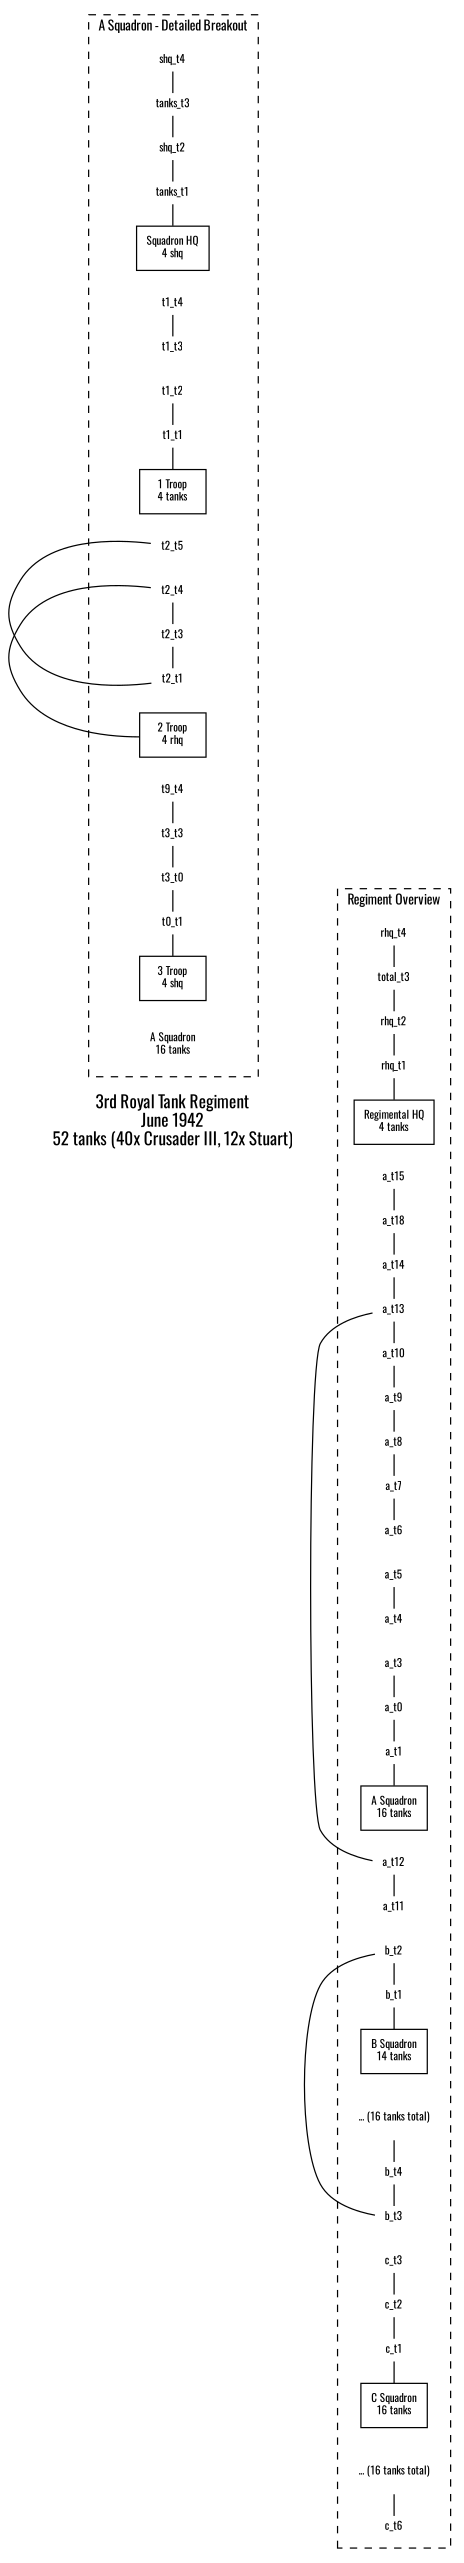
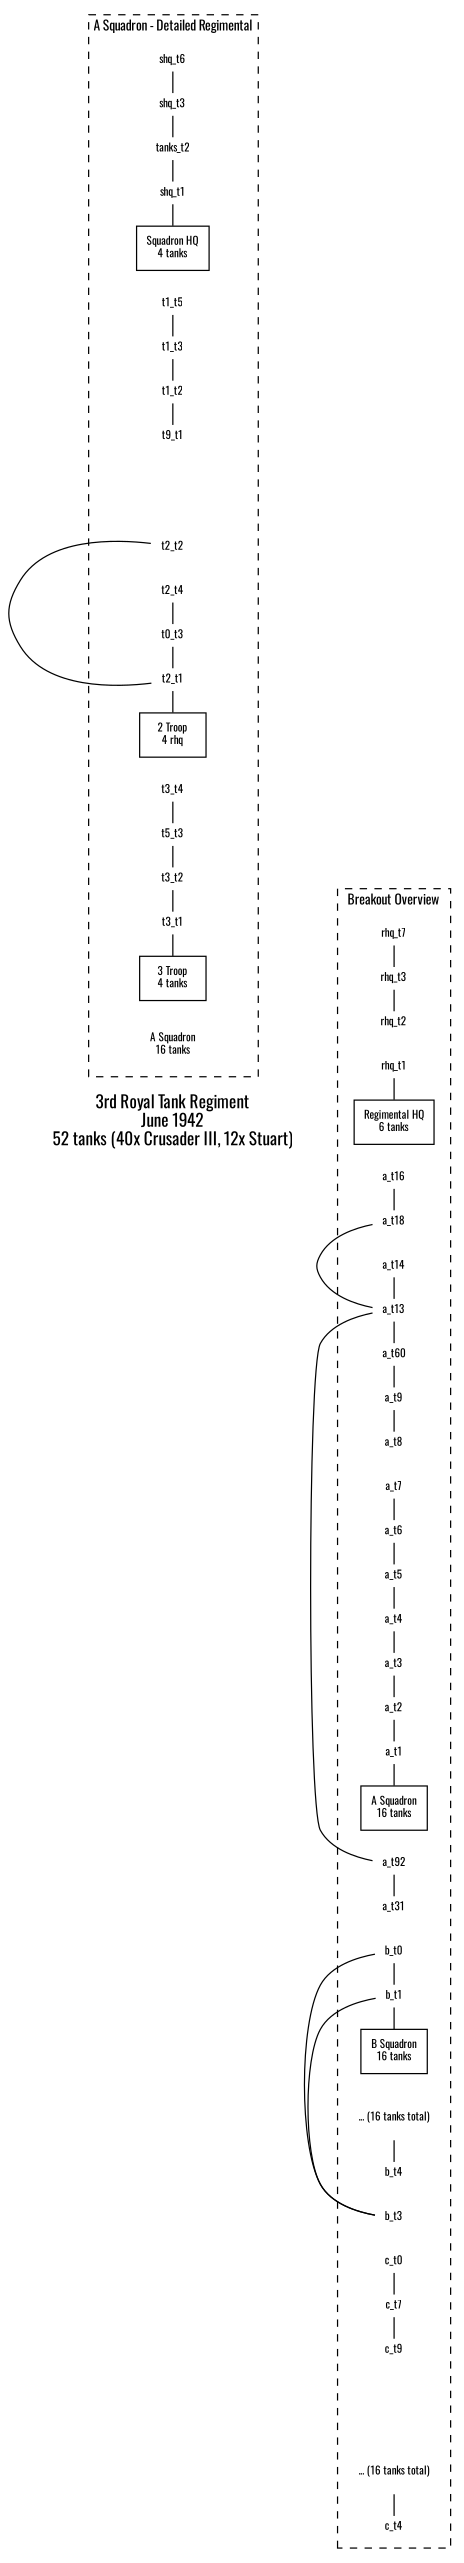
cluster "A Squadron - Detailed Breakout": label "A Squadron - Detailed Breakout" -> "A Squadron - Detailed Regimental"
node "shq_t4": label "shq_t4" -> "shq_t6"
node "tanks_t3": label "tanks_t3" -> "shq_t3"
node "shq_t2": label "shq_t2" -> "tanks_t2"
node "tanks_t1": label "tanks_t1" -> "shq_t1"
node "Squadron HQ 4 shq": label "Squadron HQ 4 shq" -> "Squadron HQ 4 tanks"
node "t1_t4": label "t1_t4" -> "t1_t5"
edge "t1_t3" -- "t1_t2": added
node "t1_t1": label "t1_t1" -> "t9_t1"
node "1 Troop 4 tanks": removed
node "t2_t5": label "t2_t5" -> "t2_t2"
node "t2_t3": label "t2_t3" -> "t0_t3"
edge "t2_t4" -- "2 Troop 4 rhq": now "t2_t1" -- "2 Troop 4 rhq"
node "t9_t4": label "t9_t4" -> "t3_t4"
node "t3_t3": label "t3_t3" -> "t5_t3"
node "t3_t0": label "t3_t0" -> "t3_t2"
cluster "Regiment Overview": label "Regiment Overview" -> "Breakout Overview"
node "t0_t1": label "t0_t1" -> "t3_t1"
node "rhq_t4": label "rhq_t4" -> "rhq_t7"
node "3 Troop 4 shq": label "3 Troop 4 shq" -> "3 Troop 4 tanks"
node "total_t3": label "total_t3" -> "rhq_t3"
edge "rhq_t2" -- "rhq_t1": removed
node "Regimental HQ 4 tanks": label "Regimental HQ 4 tanks" -> "Regimental HQ 6 tanks"
node "a_t15": label "a_t15" -> "a_t16"
edge "a_t18" -- "a_t14": now "a_t18" -- "a_t13"
node "a_t10": label "a_t10" -> "a_t60"
edge "a_t8" -- "a_t7": removed
edge "a_t6" -- "a_t5": added
edge "a_t4" -- "a_t3": added
node "a_t0": label "a_t0" -> "a_t2"
node "a_t12": label "a_t12" -> "a_t92"
node "a_t11": label "a_t11" -> "a_t31"
node "b_t2": label "b_t2" -> "b_t0"
node "B Squadron 14 tanks": label "B Squadron 14 tanks" -> "B Squadron 16 tanks"
edge "b_t4" -- "b_t3": now "b_t1" -- "b_t3"
node "c_t3": label "c_t3" -> "c_t0"
node "c_t2": label "c_t2" -> "c_t7"
node "c_t1": label "c_t1" -> "c_t9"
node "C Squadron 16 tanks": removed
node "c_t6": label "c_t6" -> "c_t4"
